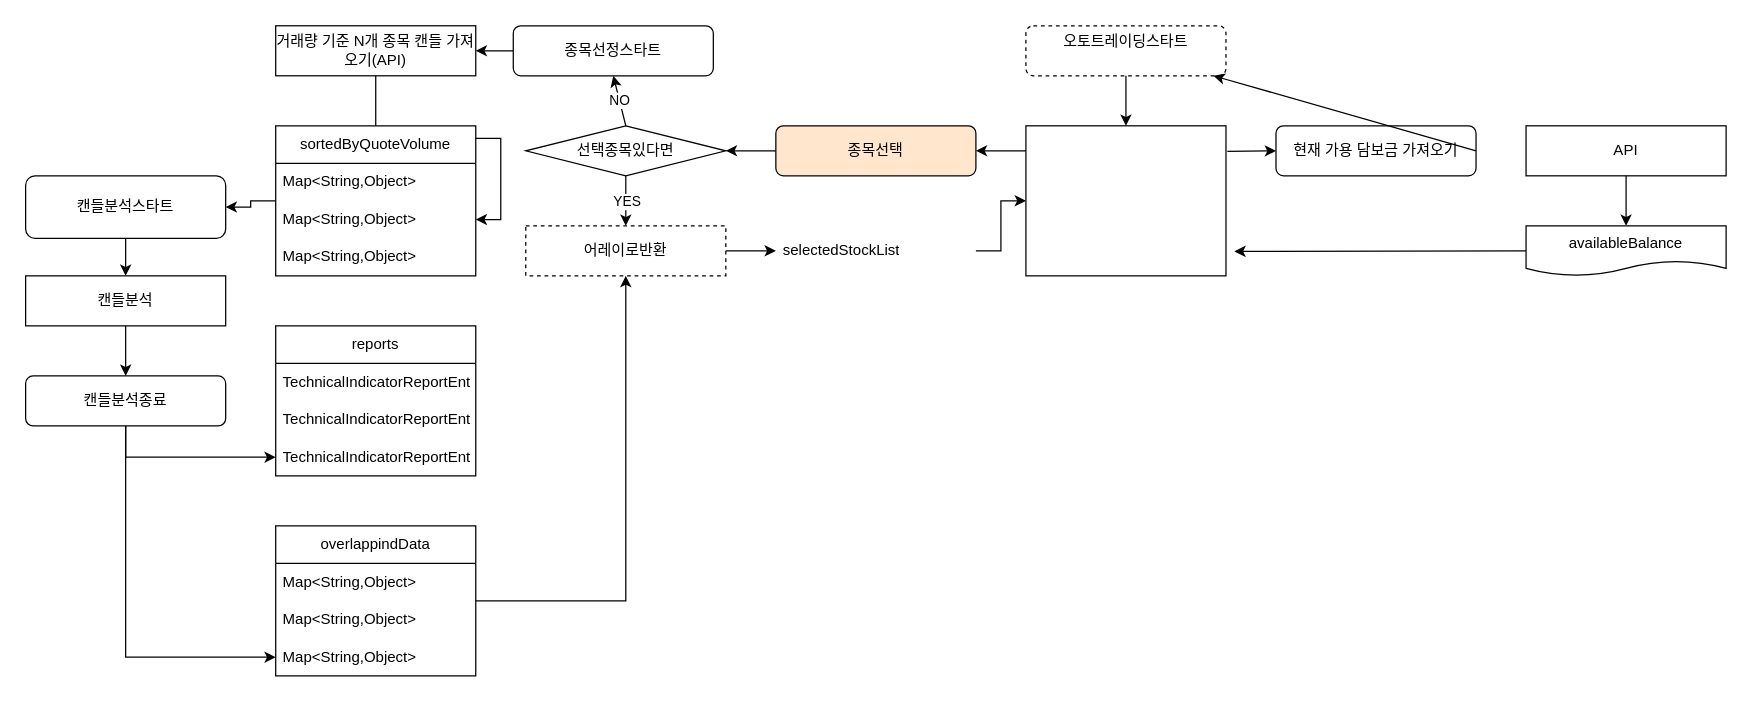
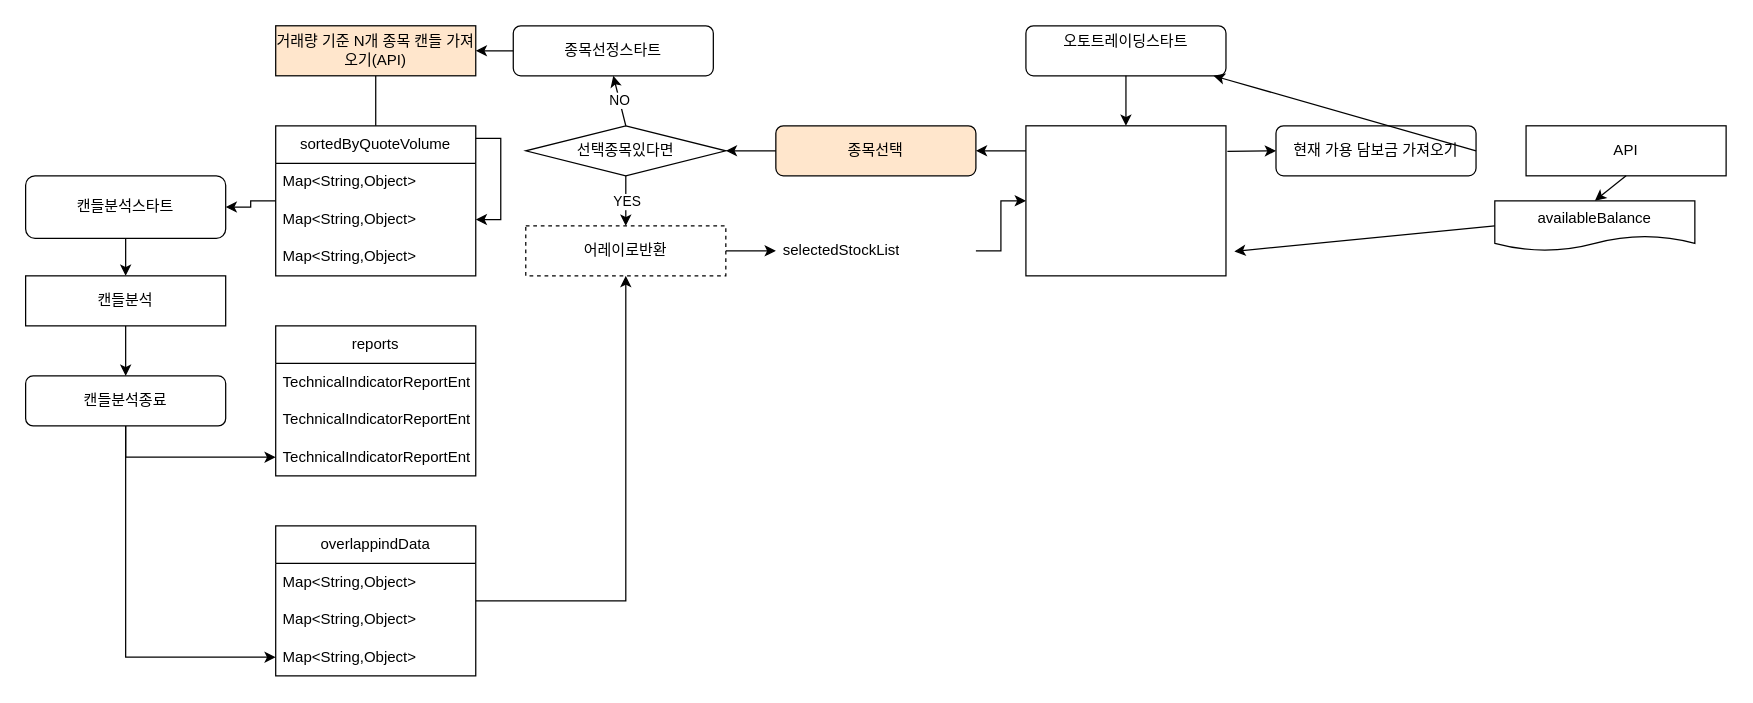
node "거래량 기준 N개 종목 캔들 가져오기(API)": fillcolor #ffffff -> #ffe6cc
node "오토트레이딩스타트": style dashed -> solid
node "availableBalance": moved (1626, 251) -> (1594, 226)
